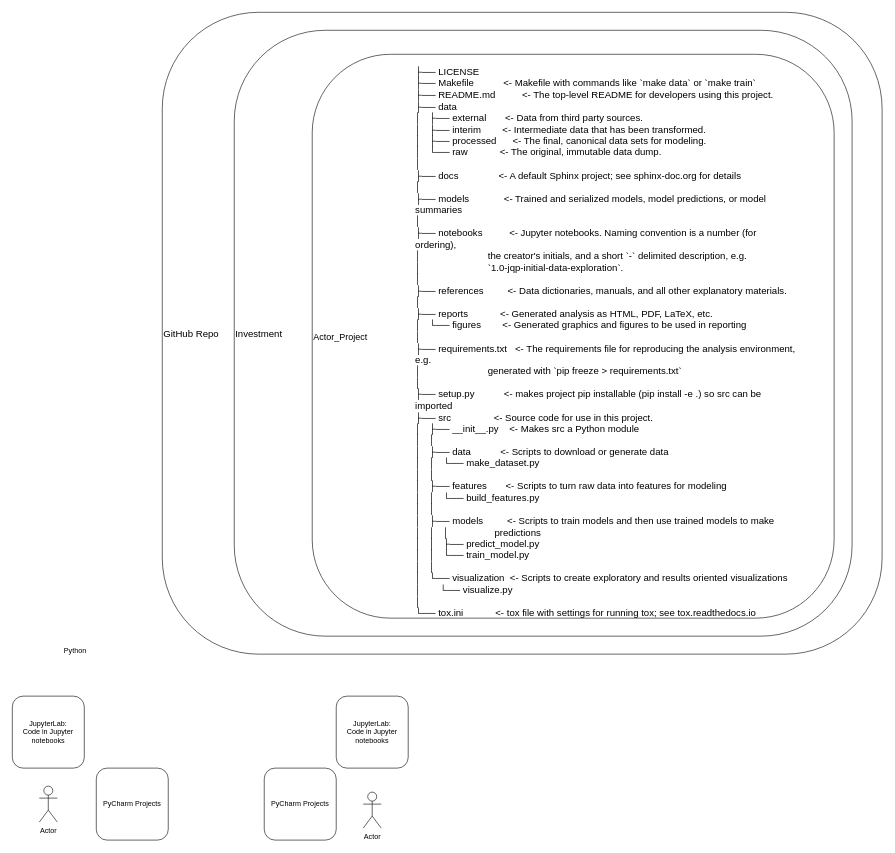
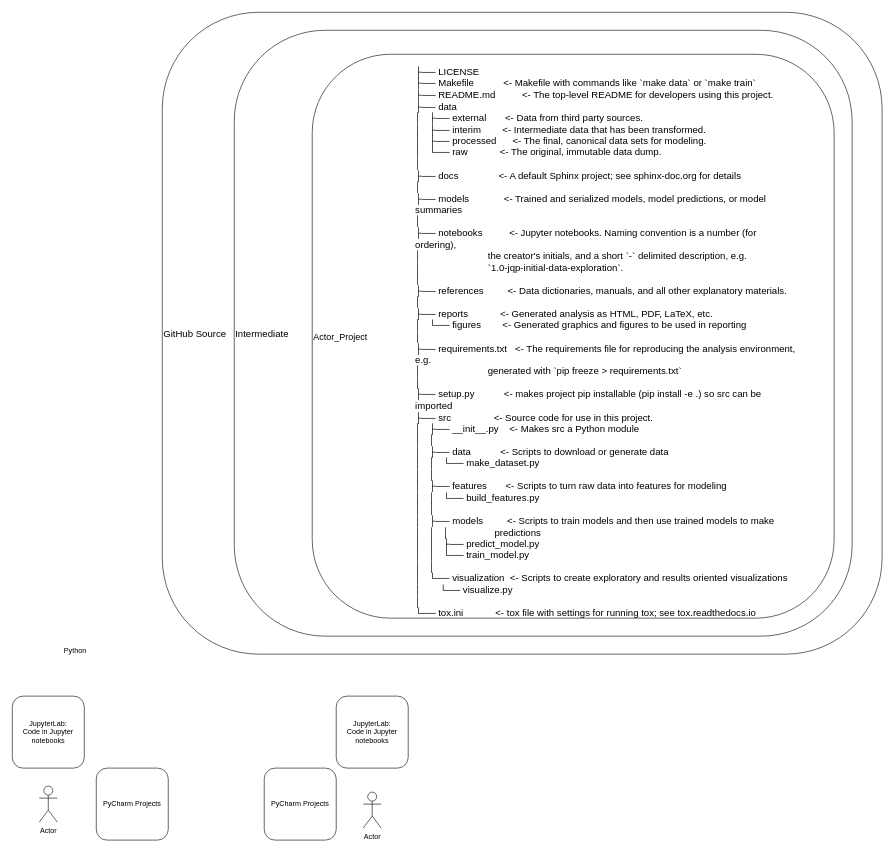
node "GitHub Repo": label "GitHub Repo" -> "GitHub Source"
node "Investment": label "Investment" -> "Intermediate"
